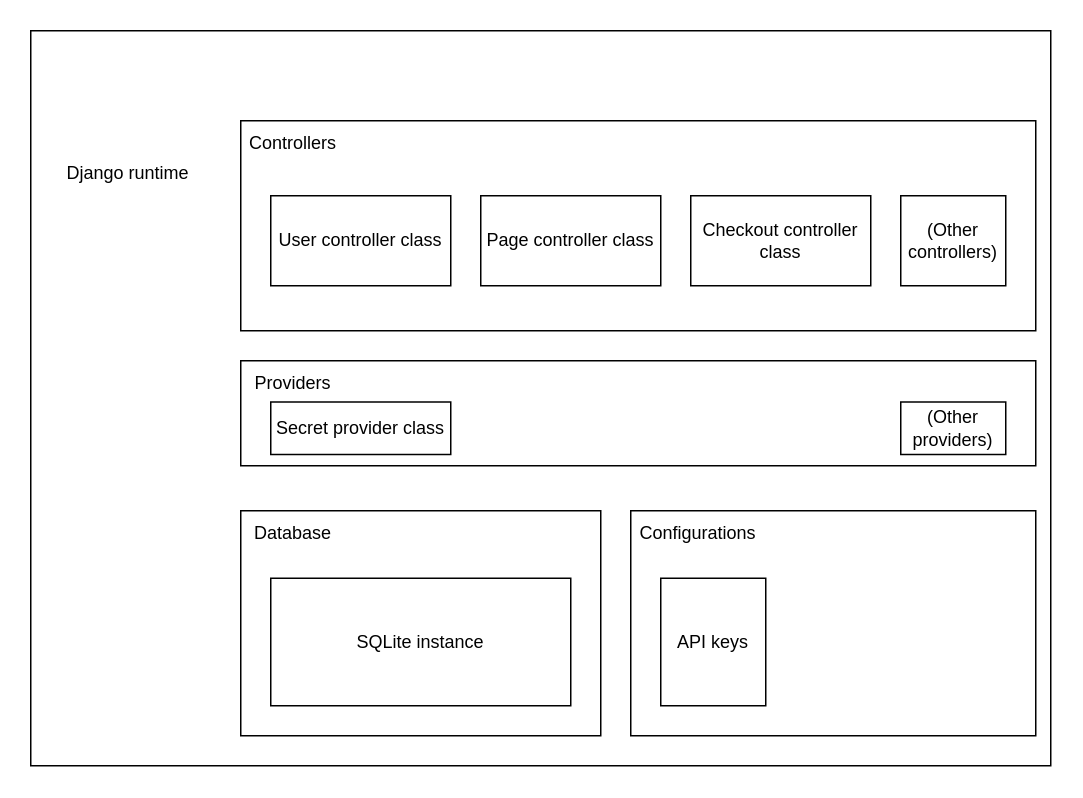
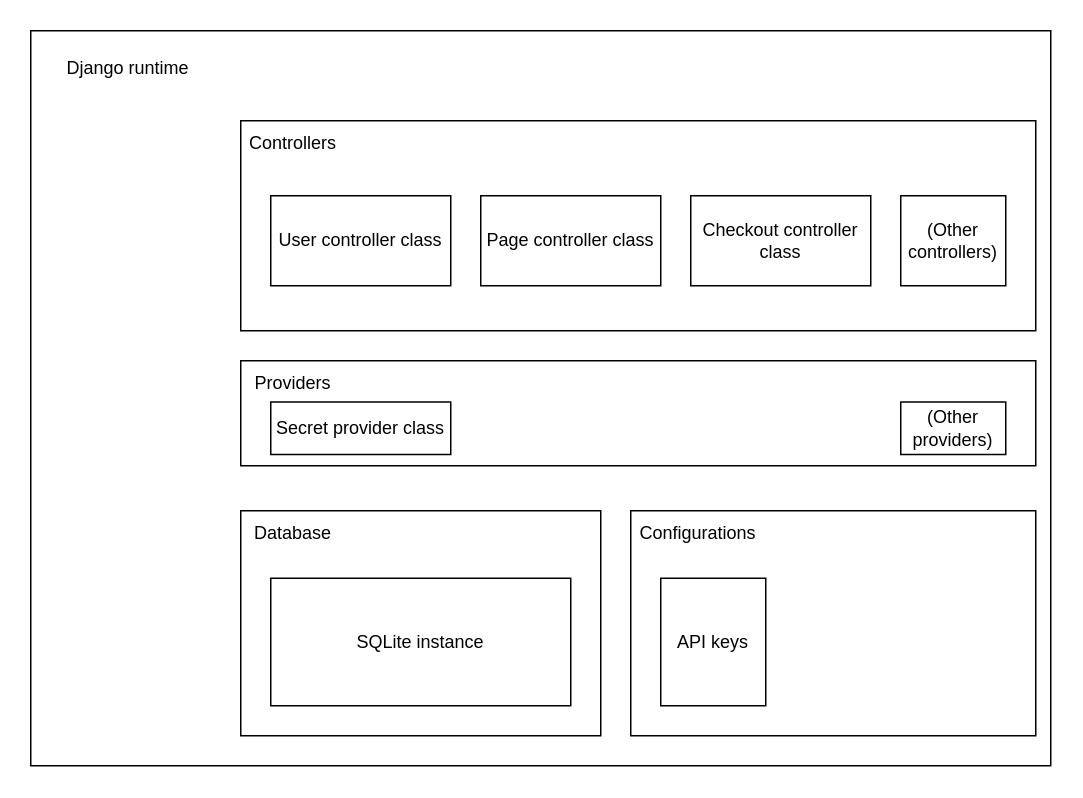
node "Django runtime": moved (128, 173) -> (128, 68)
